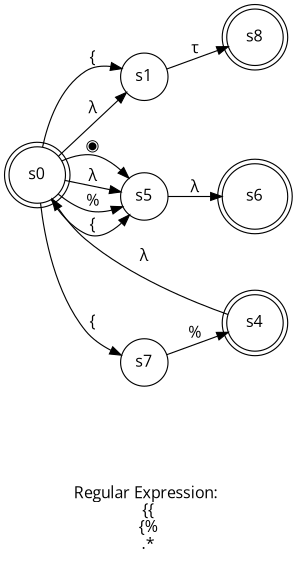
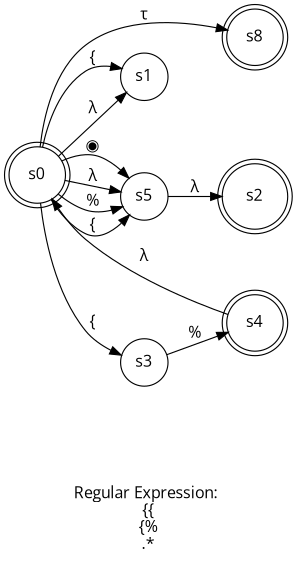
edge "s1" -> "s8": now "s0" -> "s8"
node "s6": label "s6" -> "s2"
node "s7": label "s7" -> "s3"
